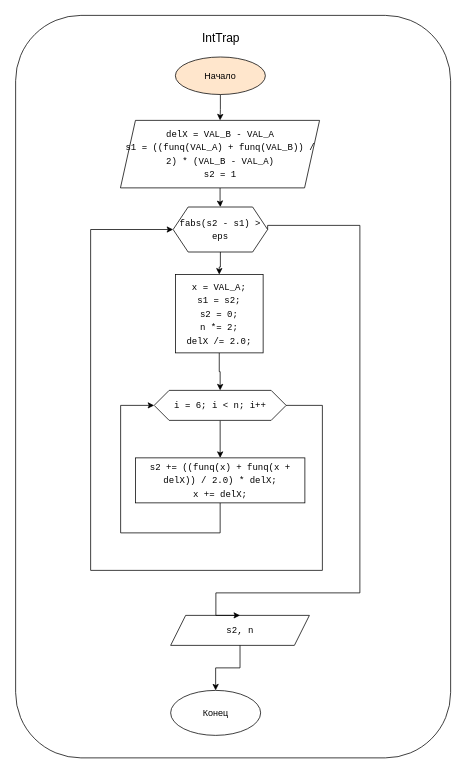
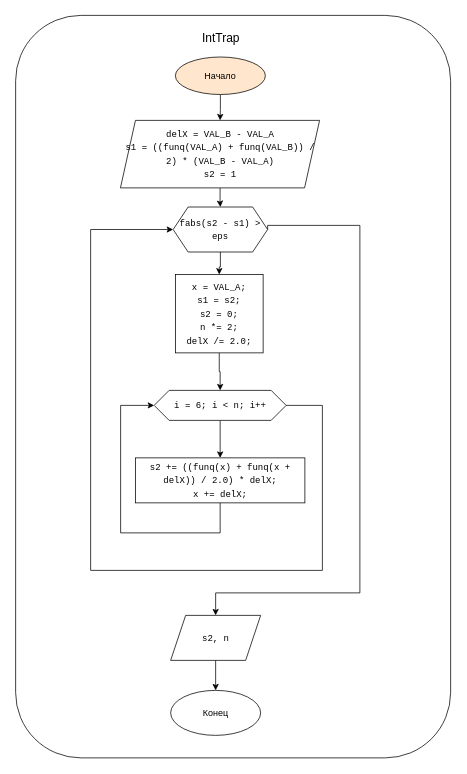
node "s2, n": size 139x30 -> 90x45
